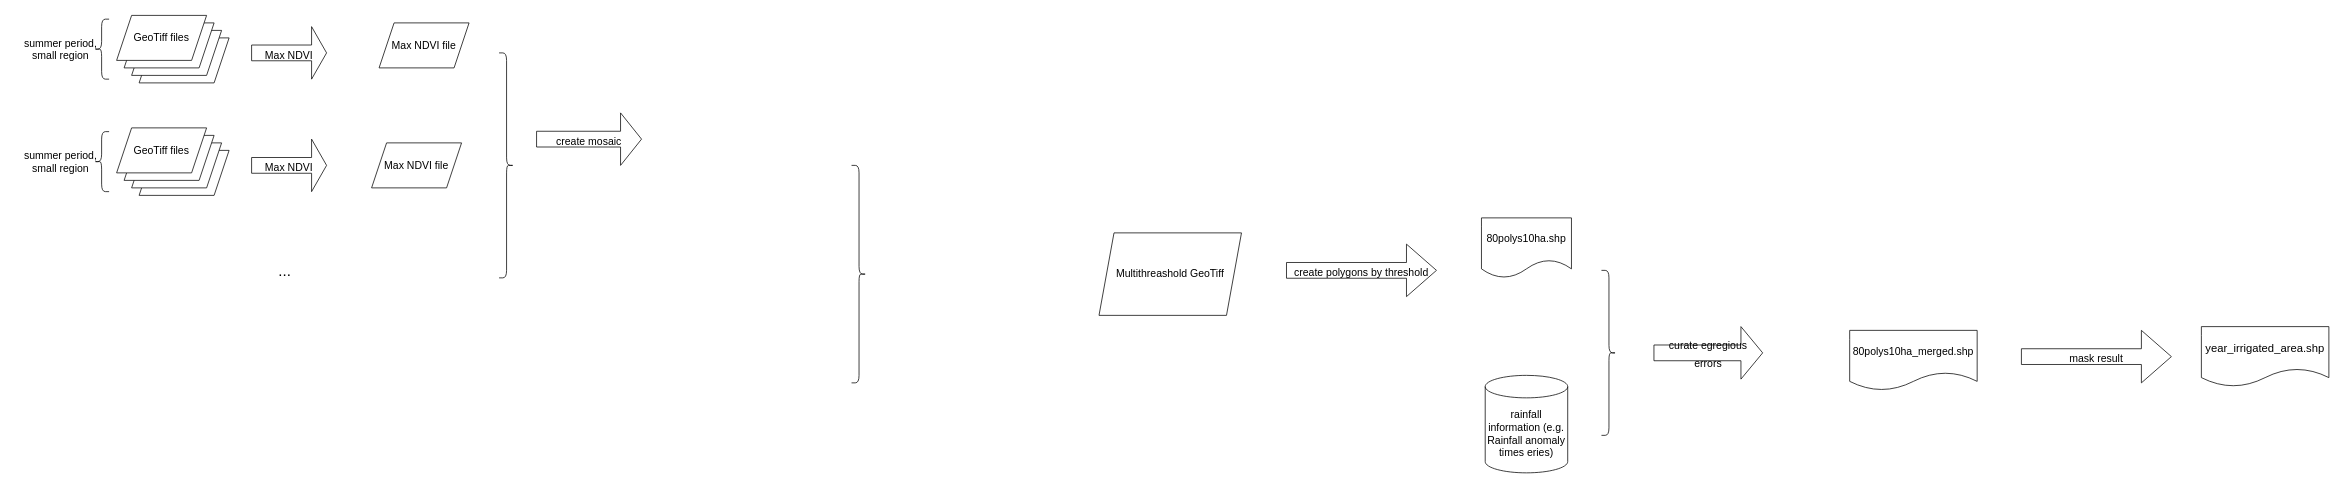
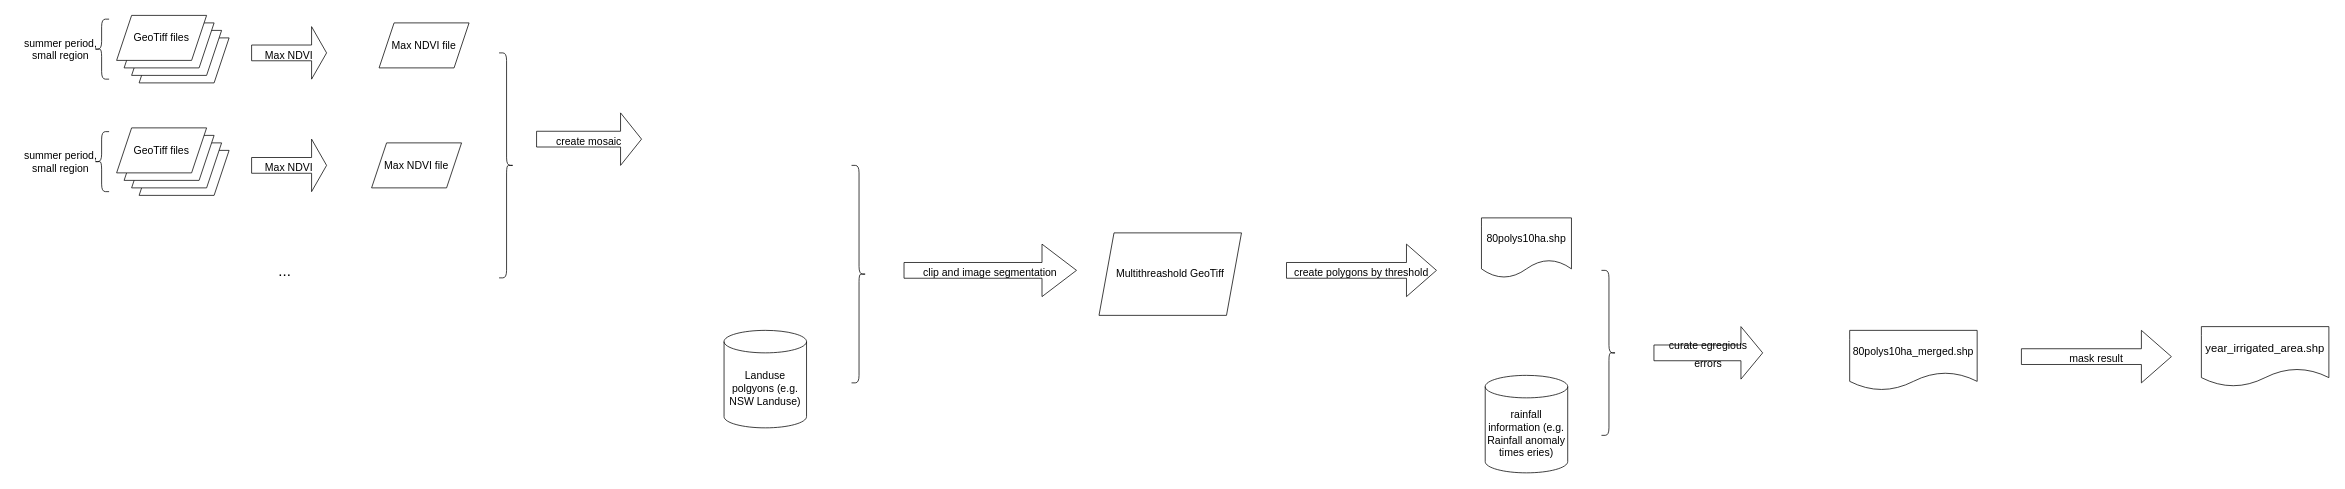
node "clip and image segmentation": added
node "Landuse polgyons (e.g. NSW Landuse)": added
